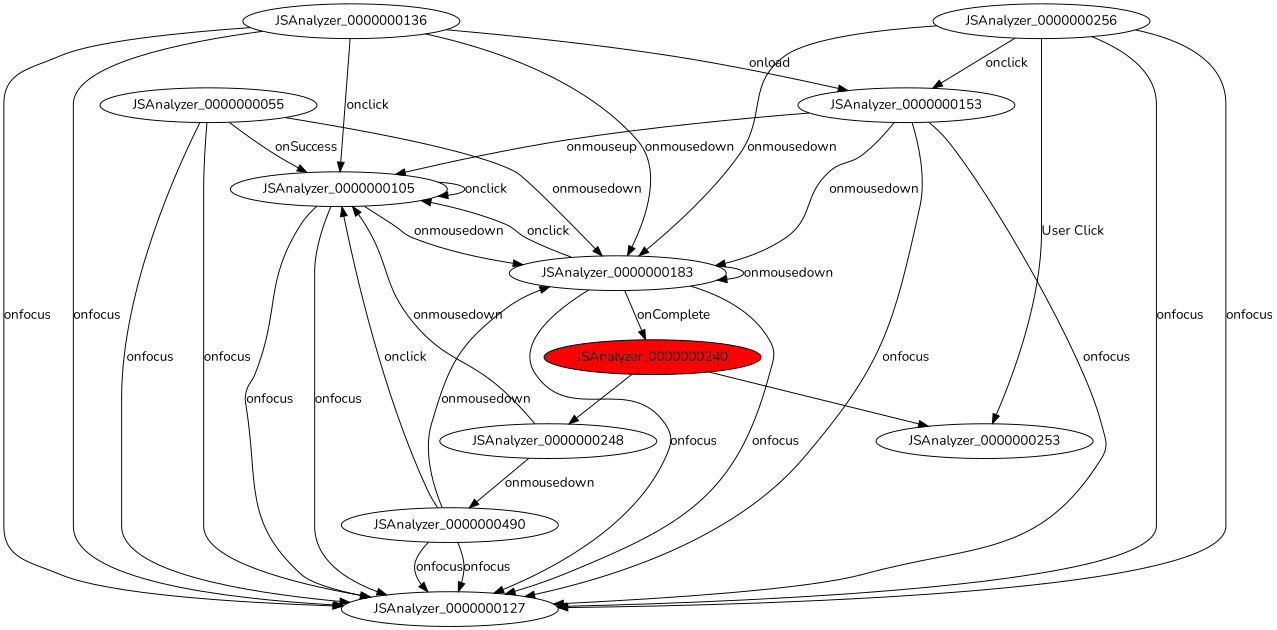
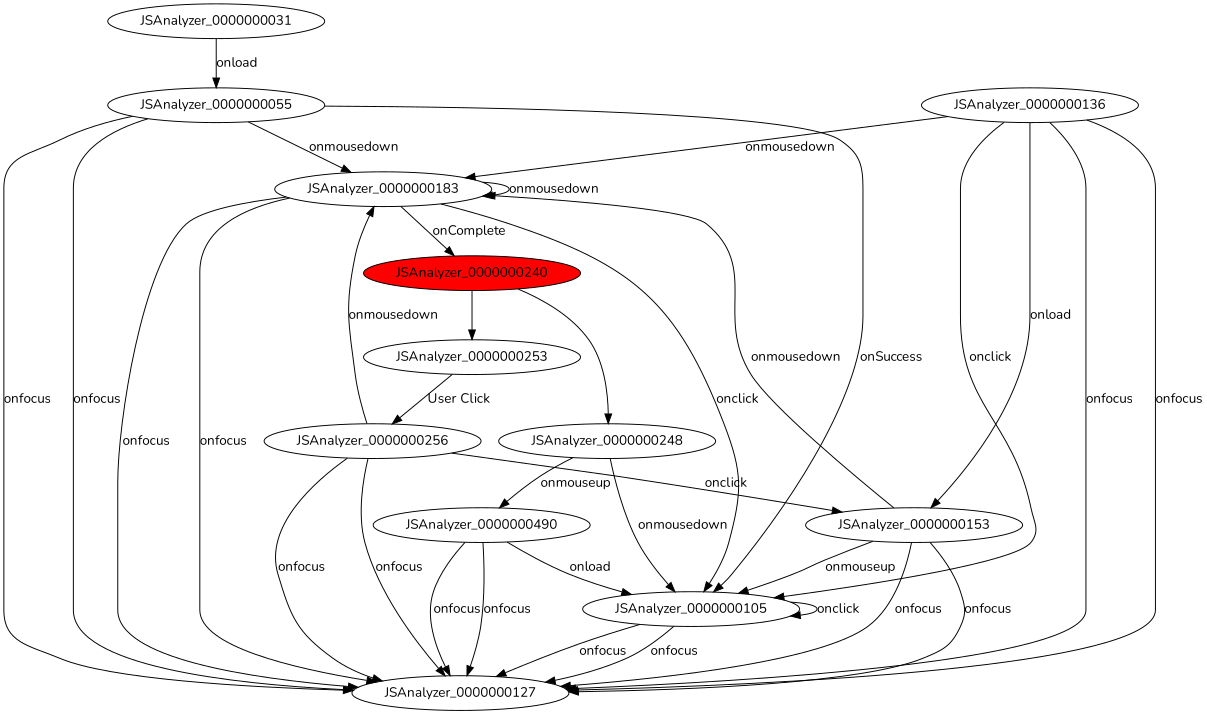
node "JSAnalyzer_0000000031": added
edge "JSAnalyzer_0000000256" -> "JSAnalyzer_0000000253": reversed
edge "JSAnalyzer_0000000105" -> "JSAnalyzer_0000000183": removed, label "onmousedown"
edge "JSAnalyzer_0000000490" -> "JSAnalyzer_0000000105": label "onclick" -> "onload"
edge "JSAnalyzer_0000000490" -> "JSAnalyzer_0000000183": removed, label "onmousedown"
edge "JSAnalyzer_0000000248" -> "JSAnalyzer_0000000490": label "onmousedown" -> "onmouseup"
